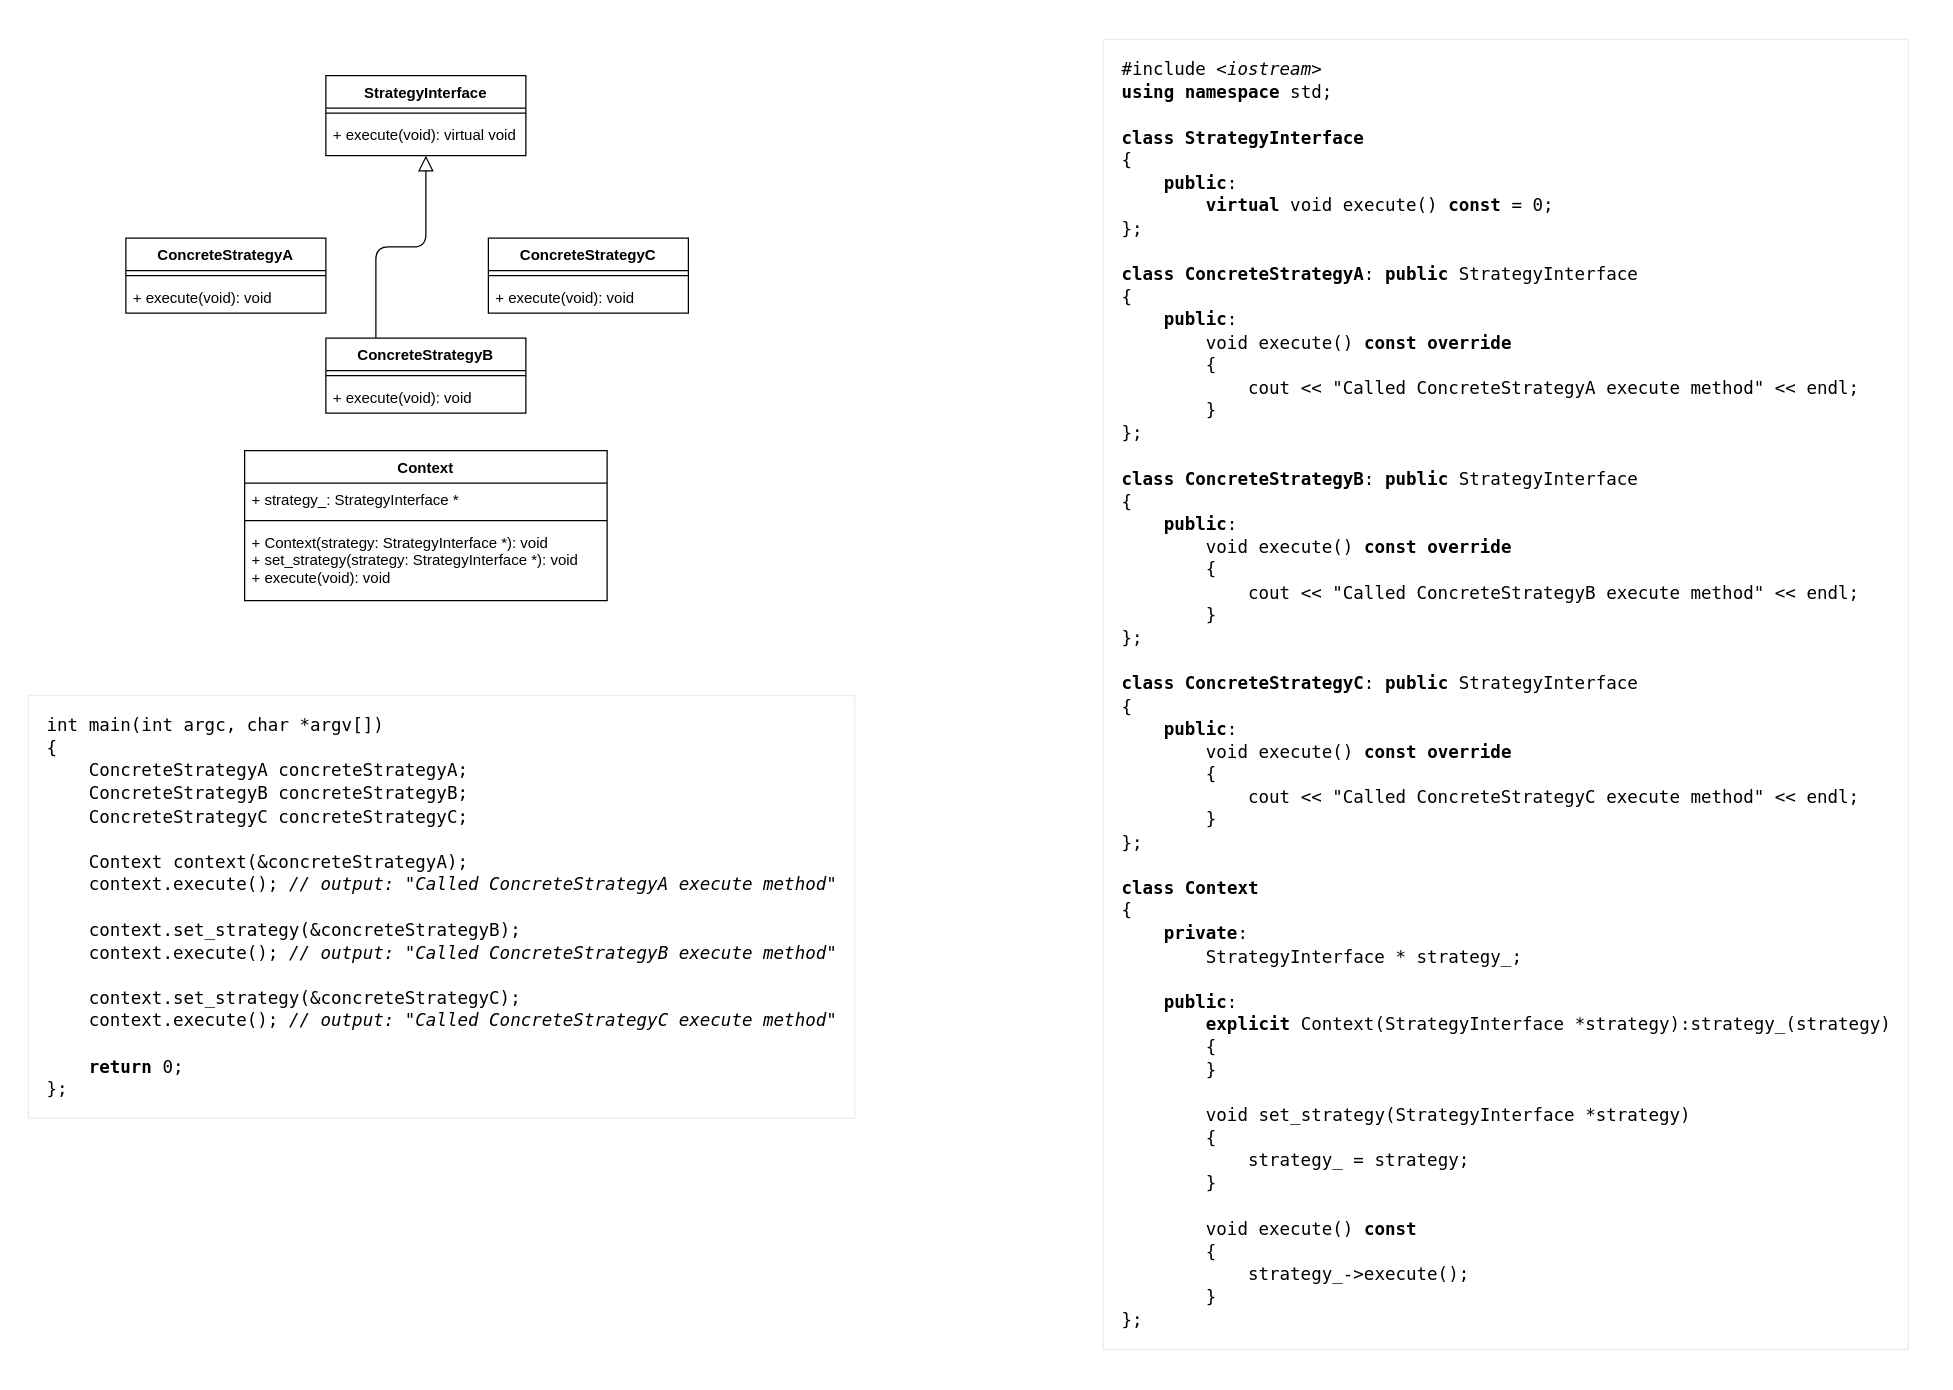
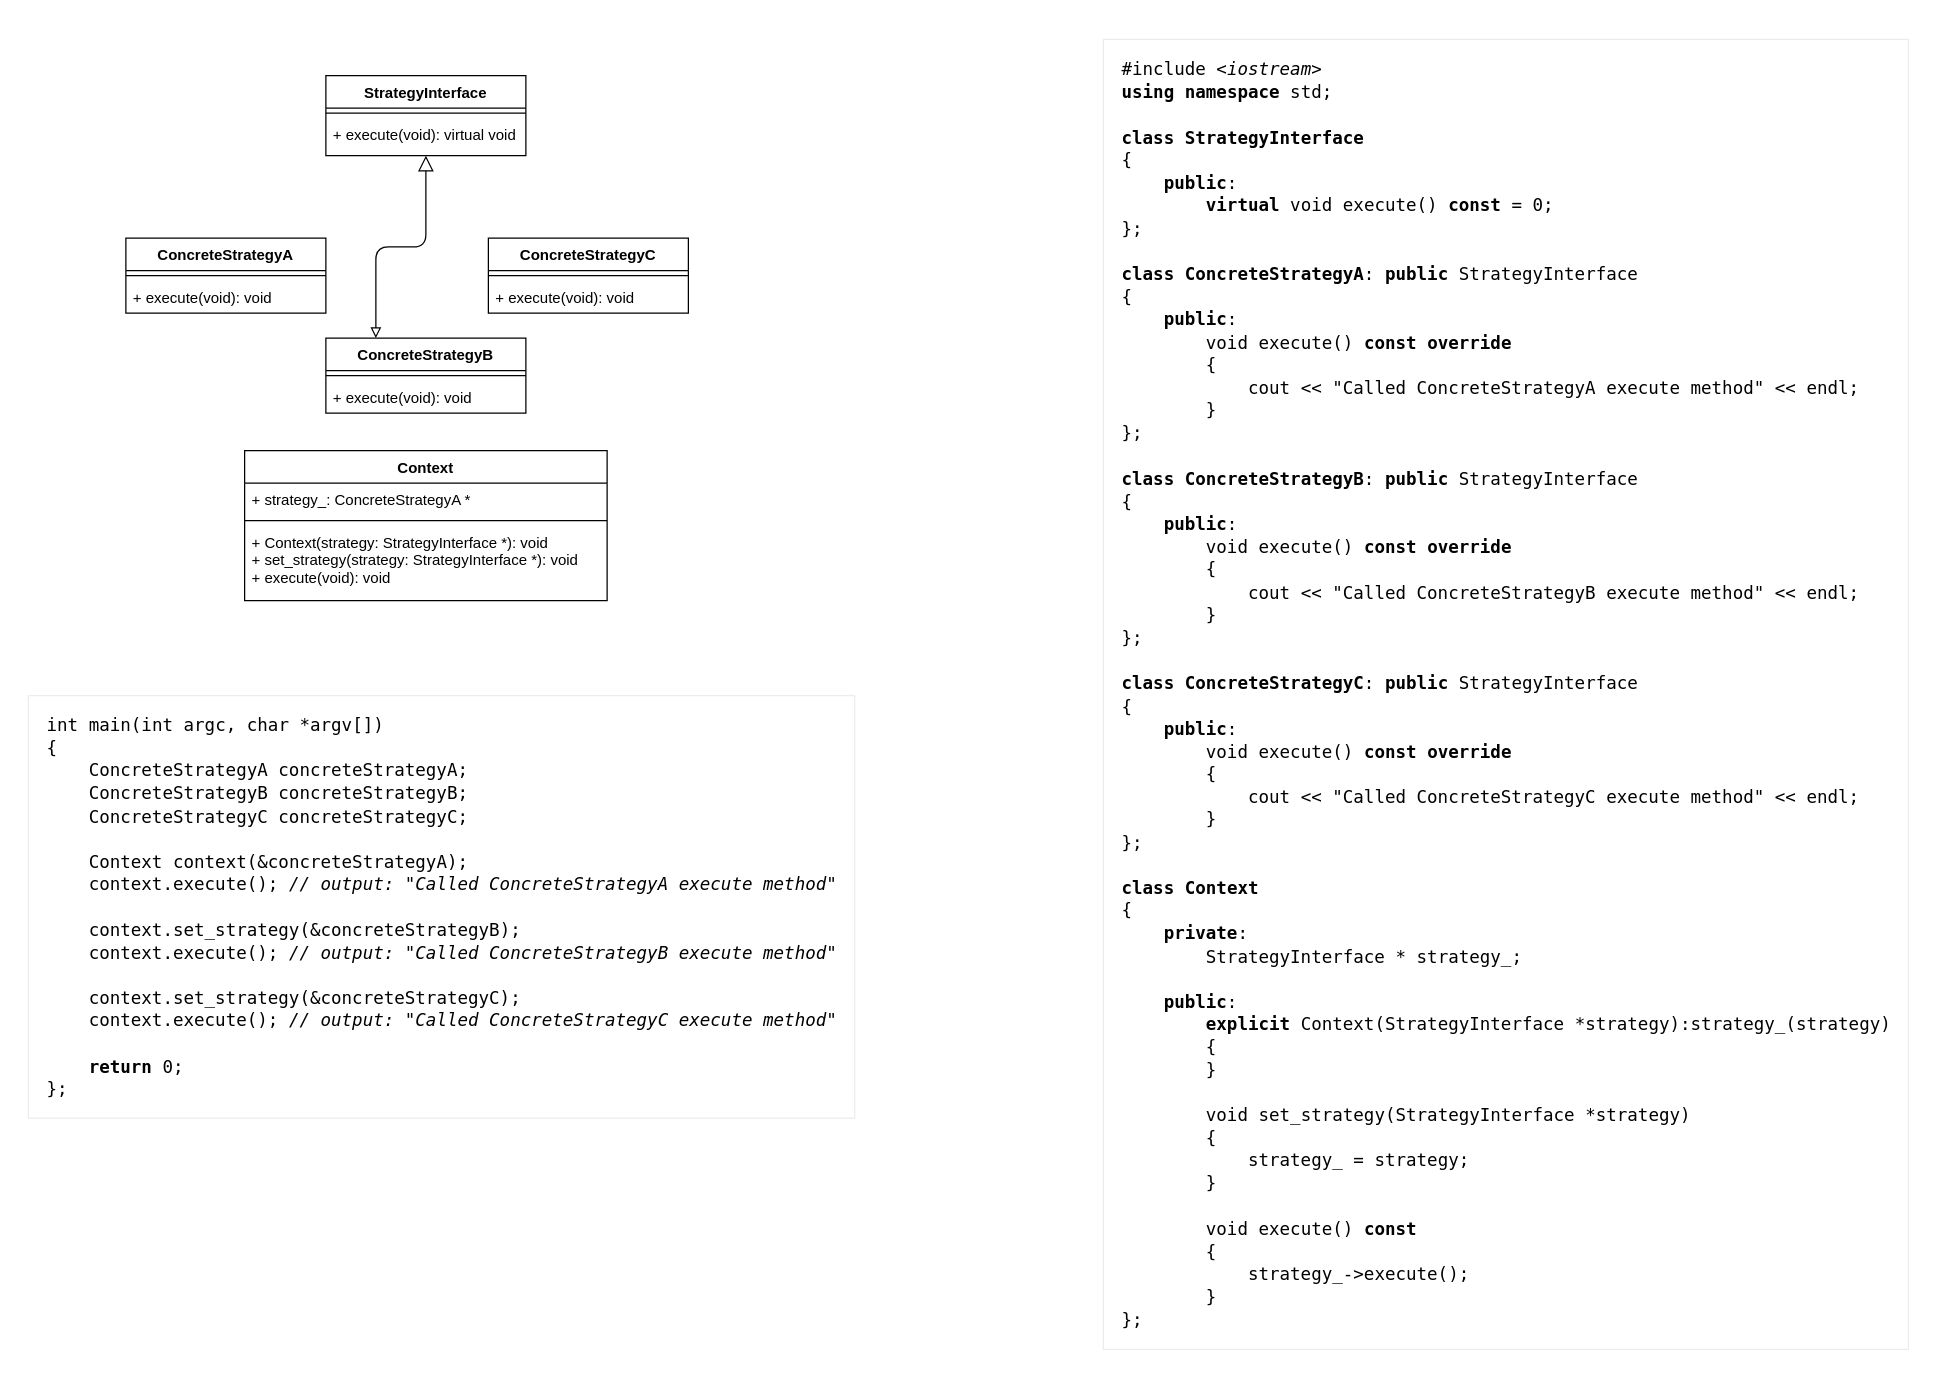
edge "ConcreteStrategyB" -> "StrategyInterface": arrowhead none -> block
node "+ strategy_: StrategyInterface *": label "+ strategy_: StrategyInterface *" -> "+ strategy_: ConcreteStrategyA *"
